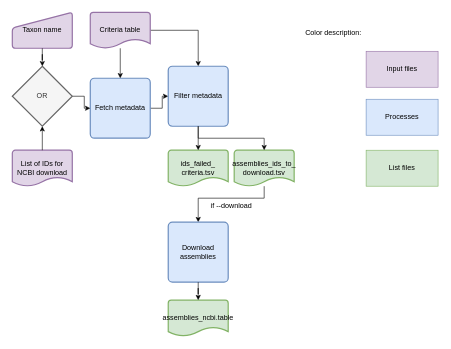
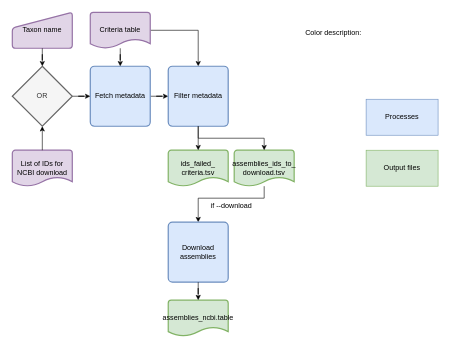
node "Input files": removed
node "Fetch metadata": moved (120, 108) -> (120, 96)
node "List files": label "List files" -> "Output files"
